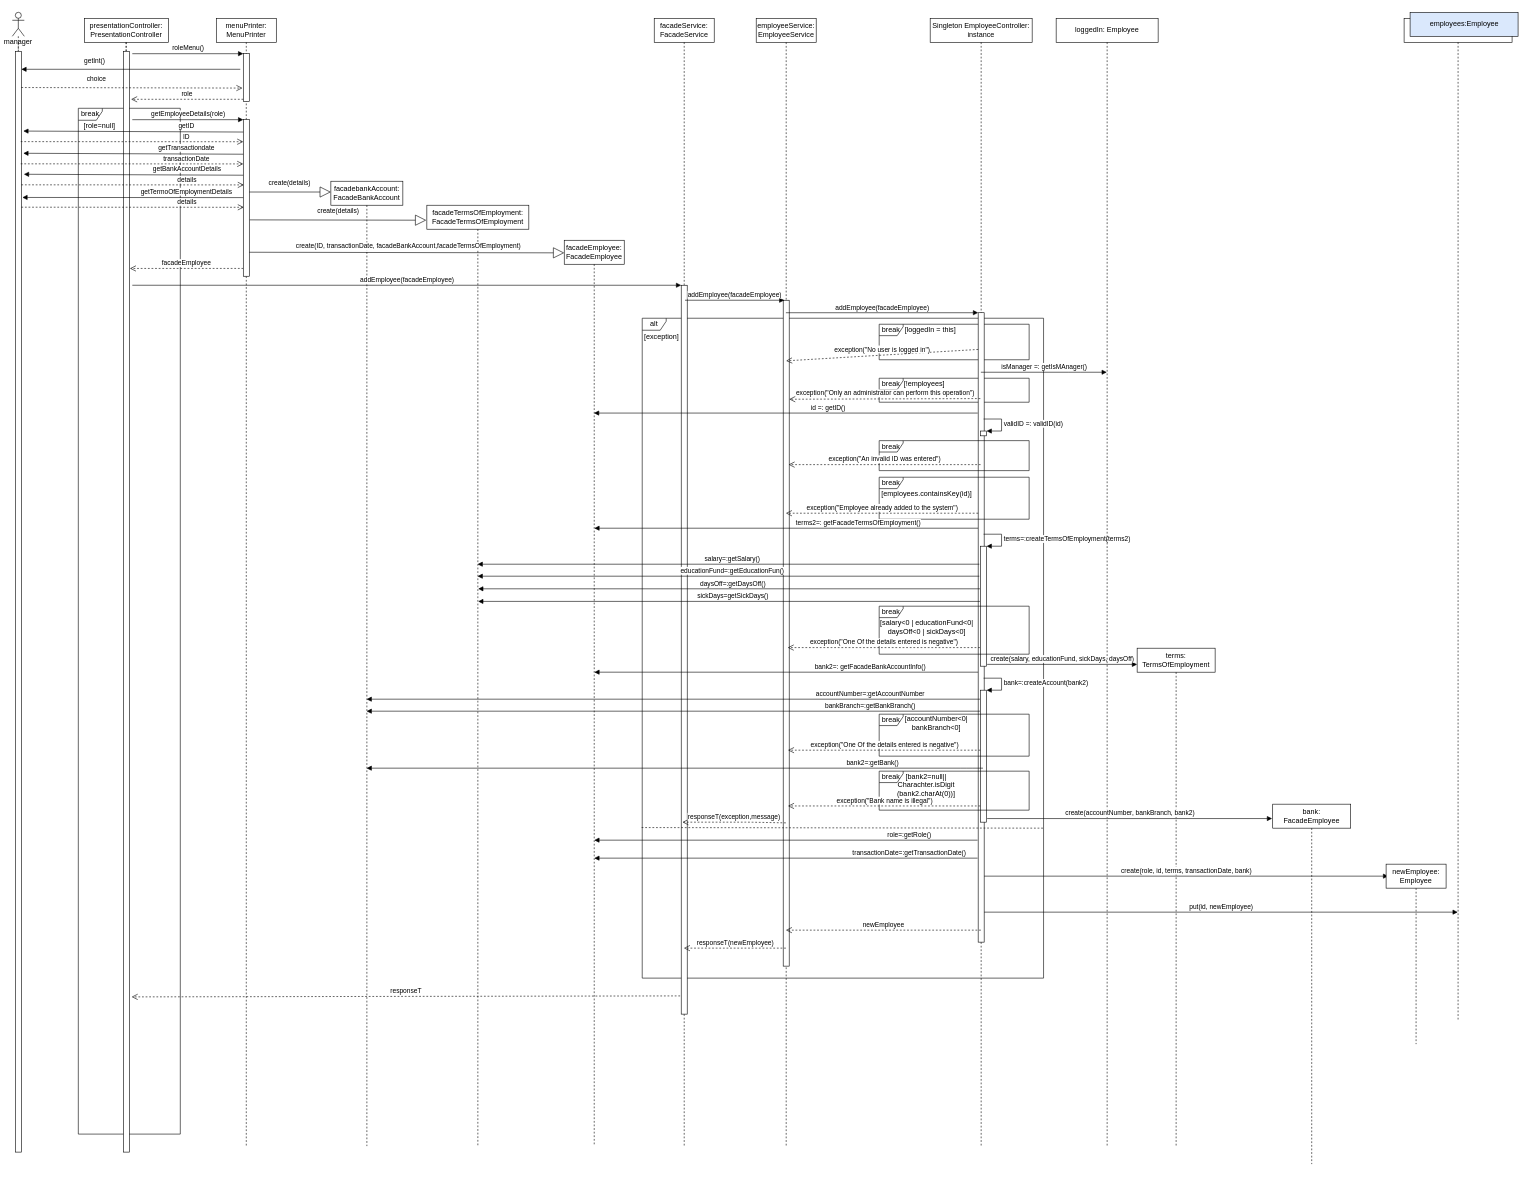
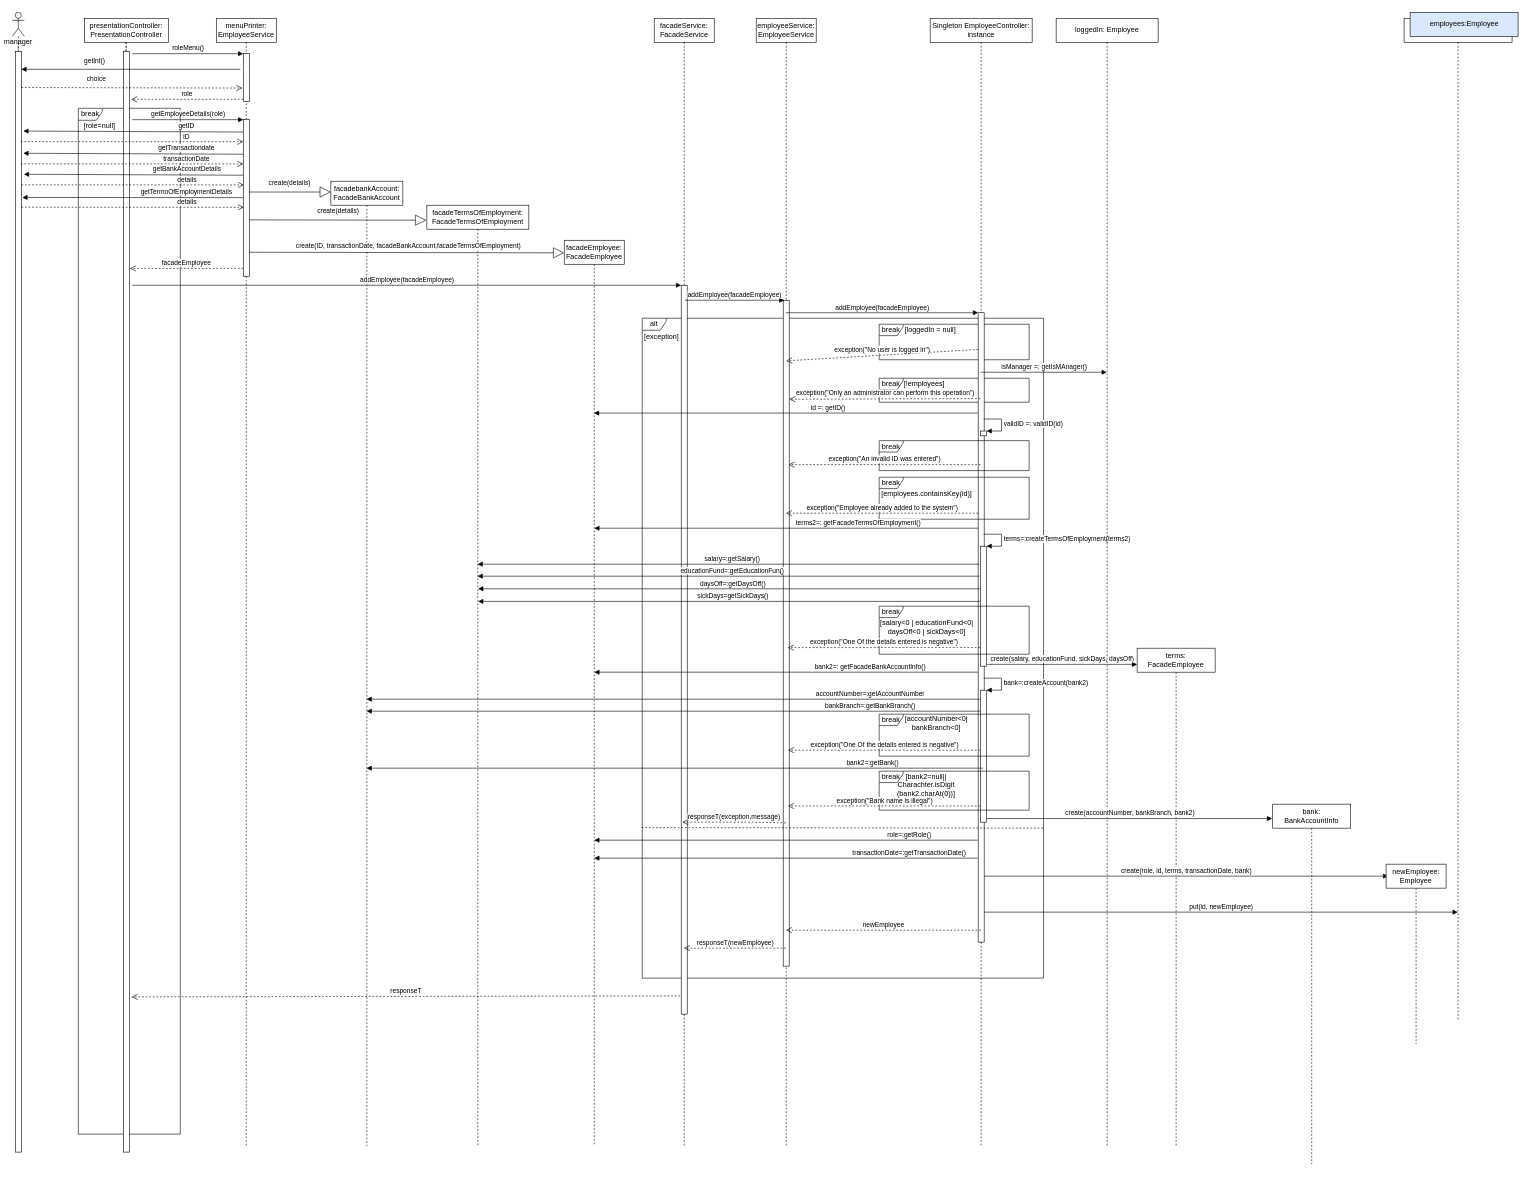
node "menuPrinter: MenuPrinter": label "menuPrinter: MenuPrinter" -> "menuPrinter: EmployeeService"
node "[loggedIn = this]": label "[loggedIn = this]" -> "[loggedIn = null]"
node "terms: TermsOfEmployment": label "terms: TermsOfEmployment" -> "terms: FacadeEmployee"
node "bank: FacadeEmployee": label "bank: FacadeEmployee" -> "bank: BankAccountInfo"
